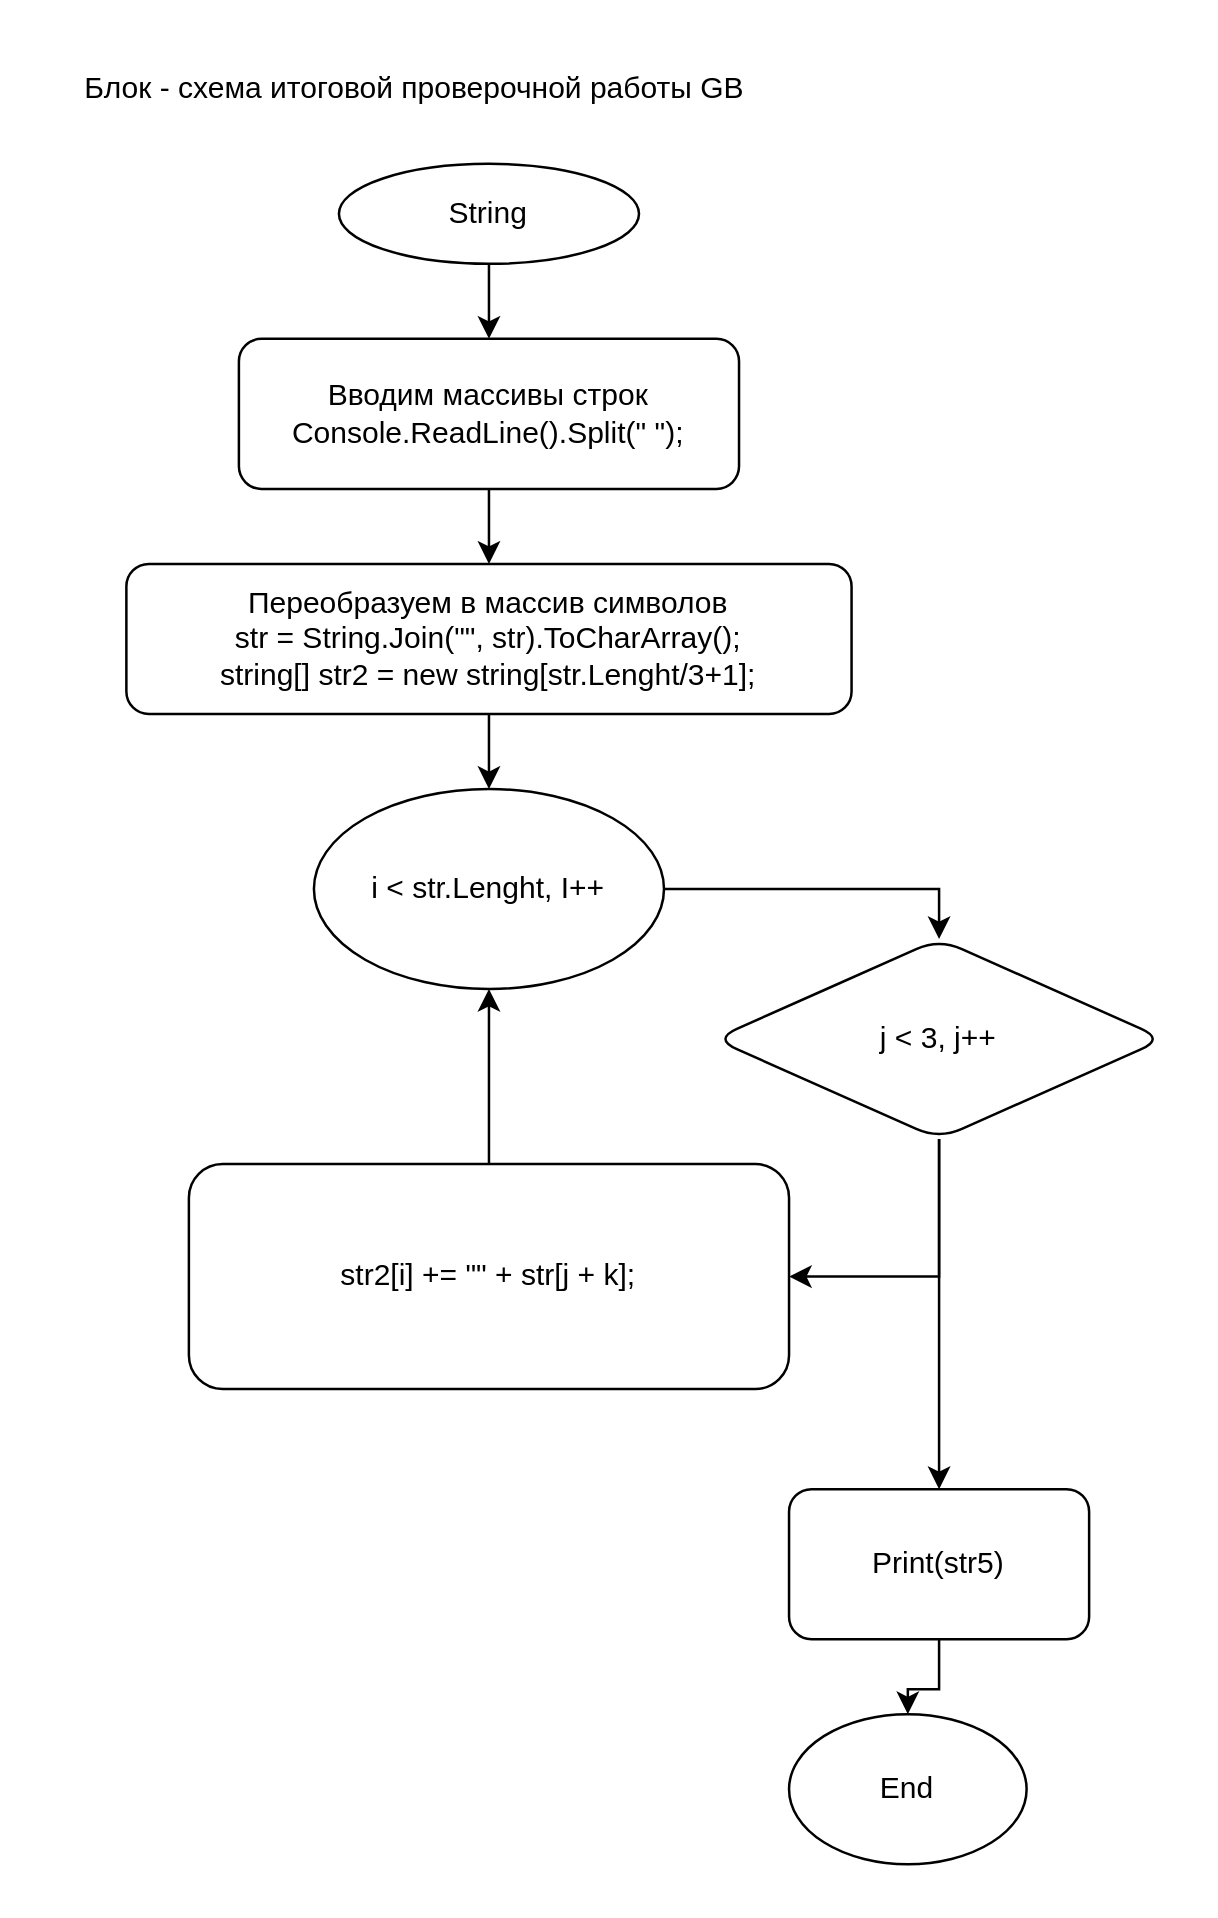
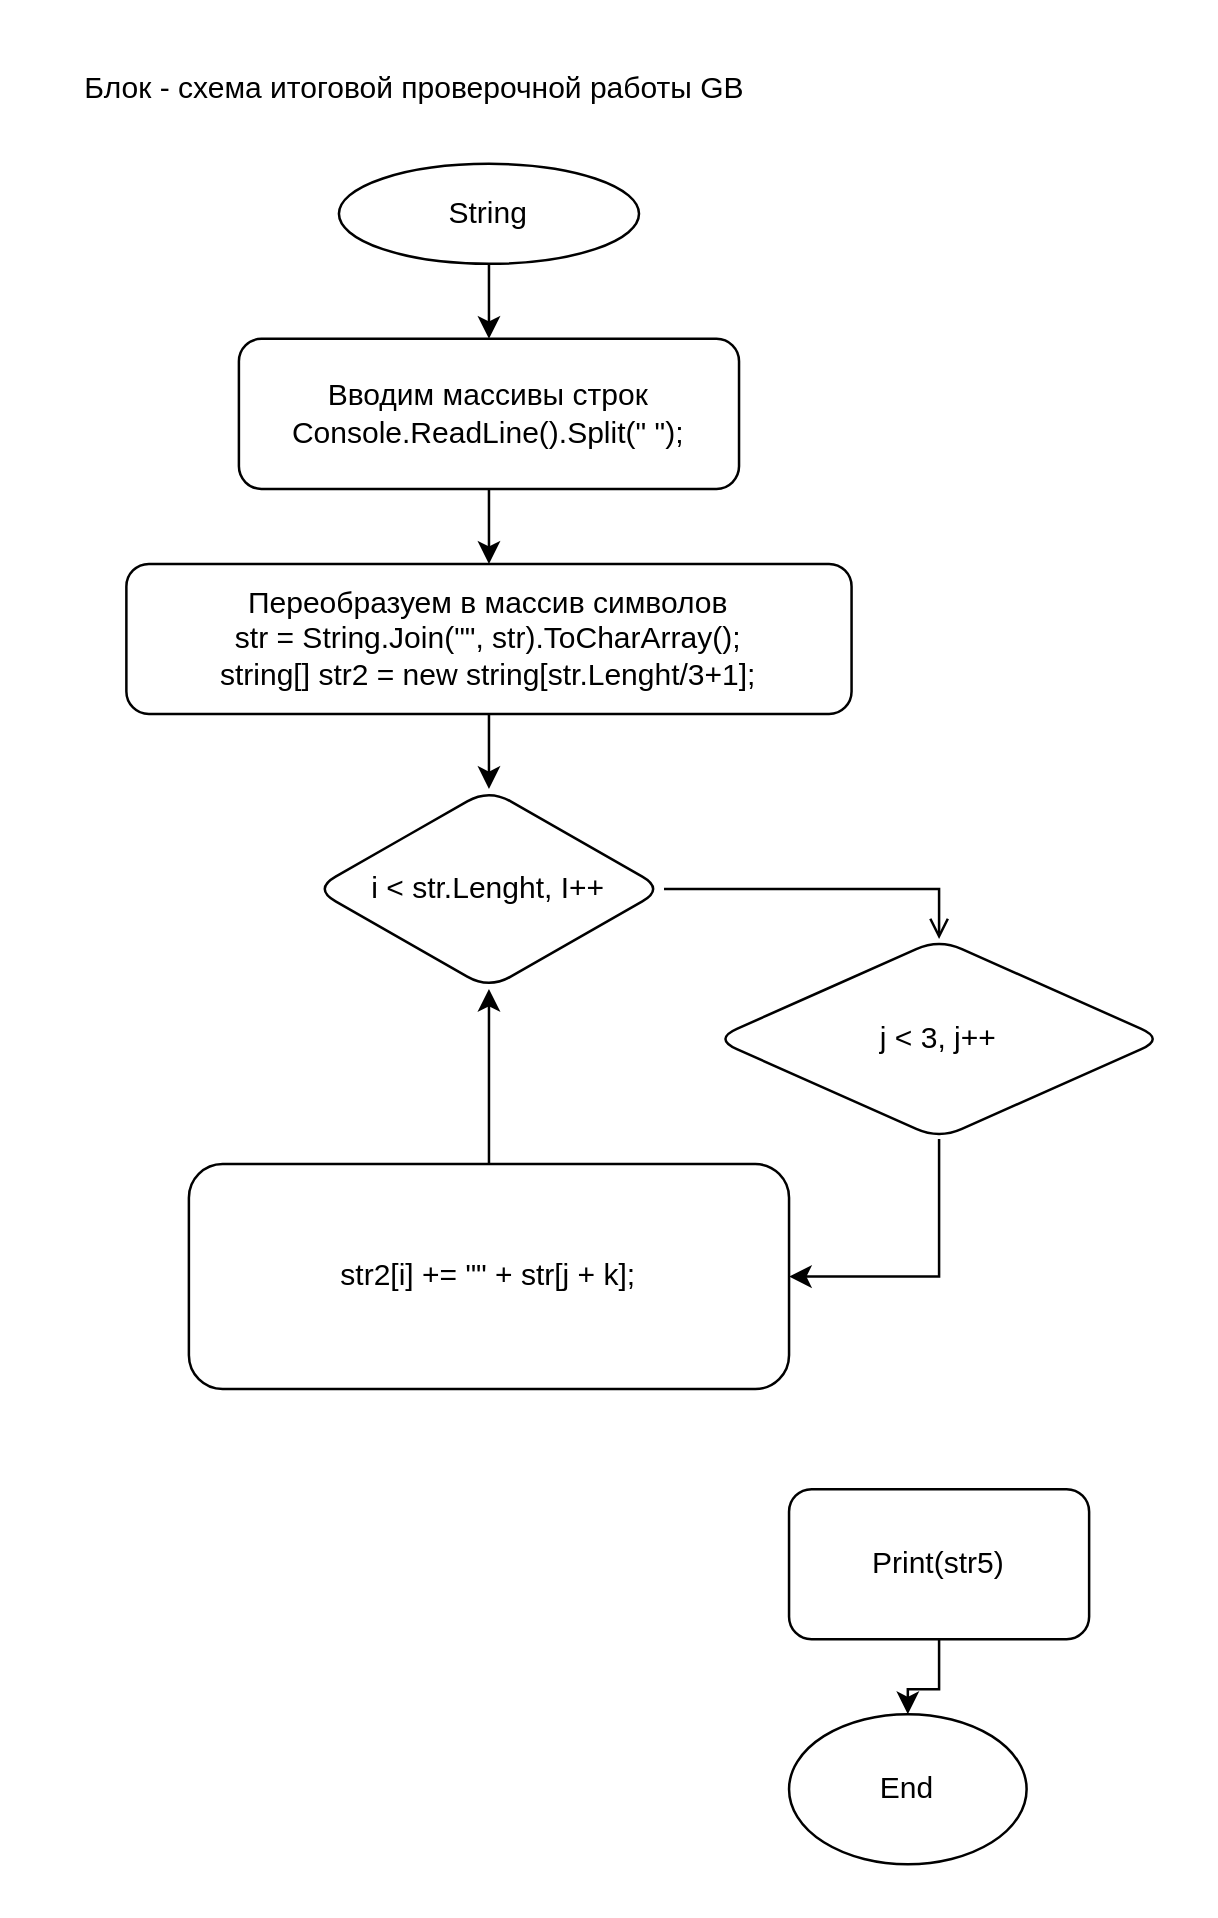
node "i < str.Lenght, I++": shape ellipse -> diamond
edge "i < str.Lenght, I++" -> "j < 3, j++": arrowhead classic -> open
edge "j < 3, j++" -> "Print(str5)": removed
